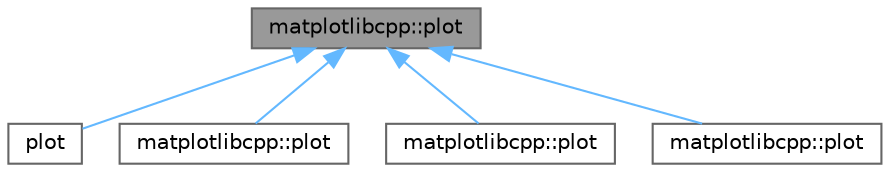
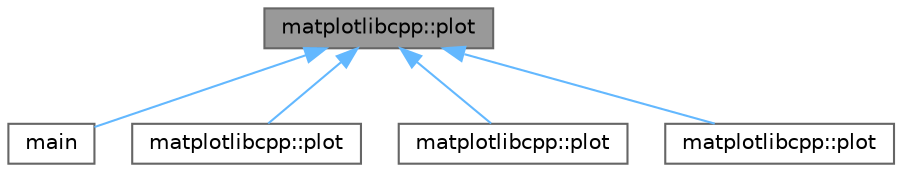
node "plot": label "plot" -> "main"
